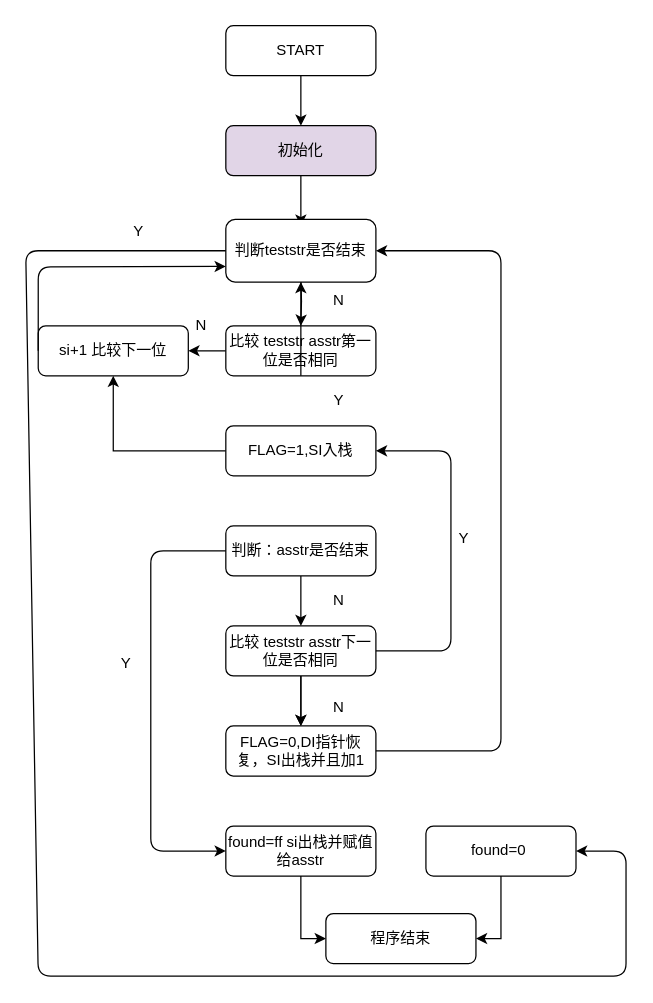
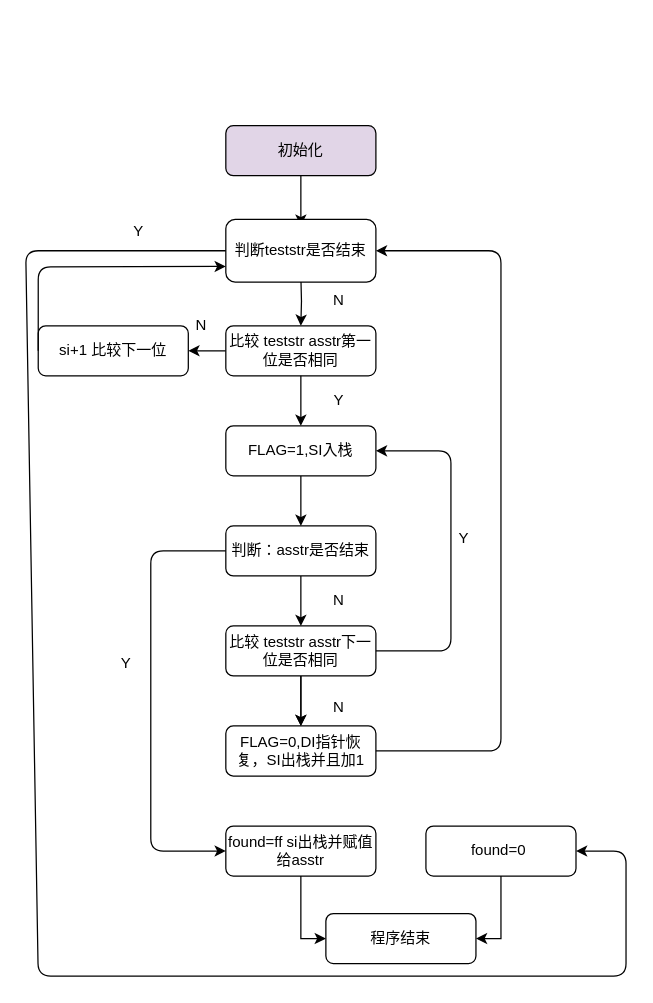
node "START": removed
edge "START" -> "初始化": removed
edge "比较 teststr asstr第一位是否相同" -> "判断teststr是否结束": now "比较 teststr asstr第一位是否相同" -> "FLAG=1,SI入栈"
edge "FLAG=1,SI入栈" -> "si+1 比较下一位": now "FLAG=1,SI入栈" -> "判断：asstr是否结束"
